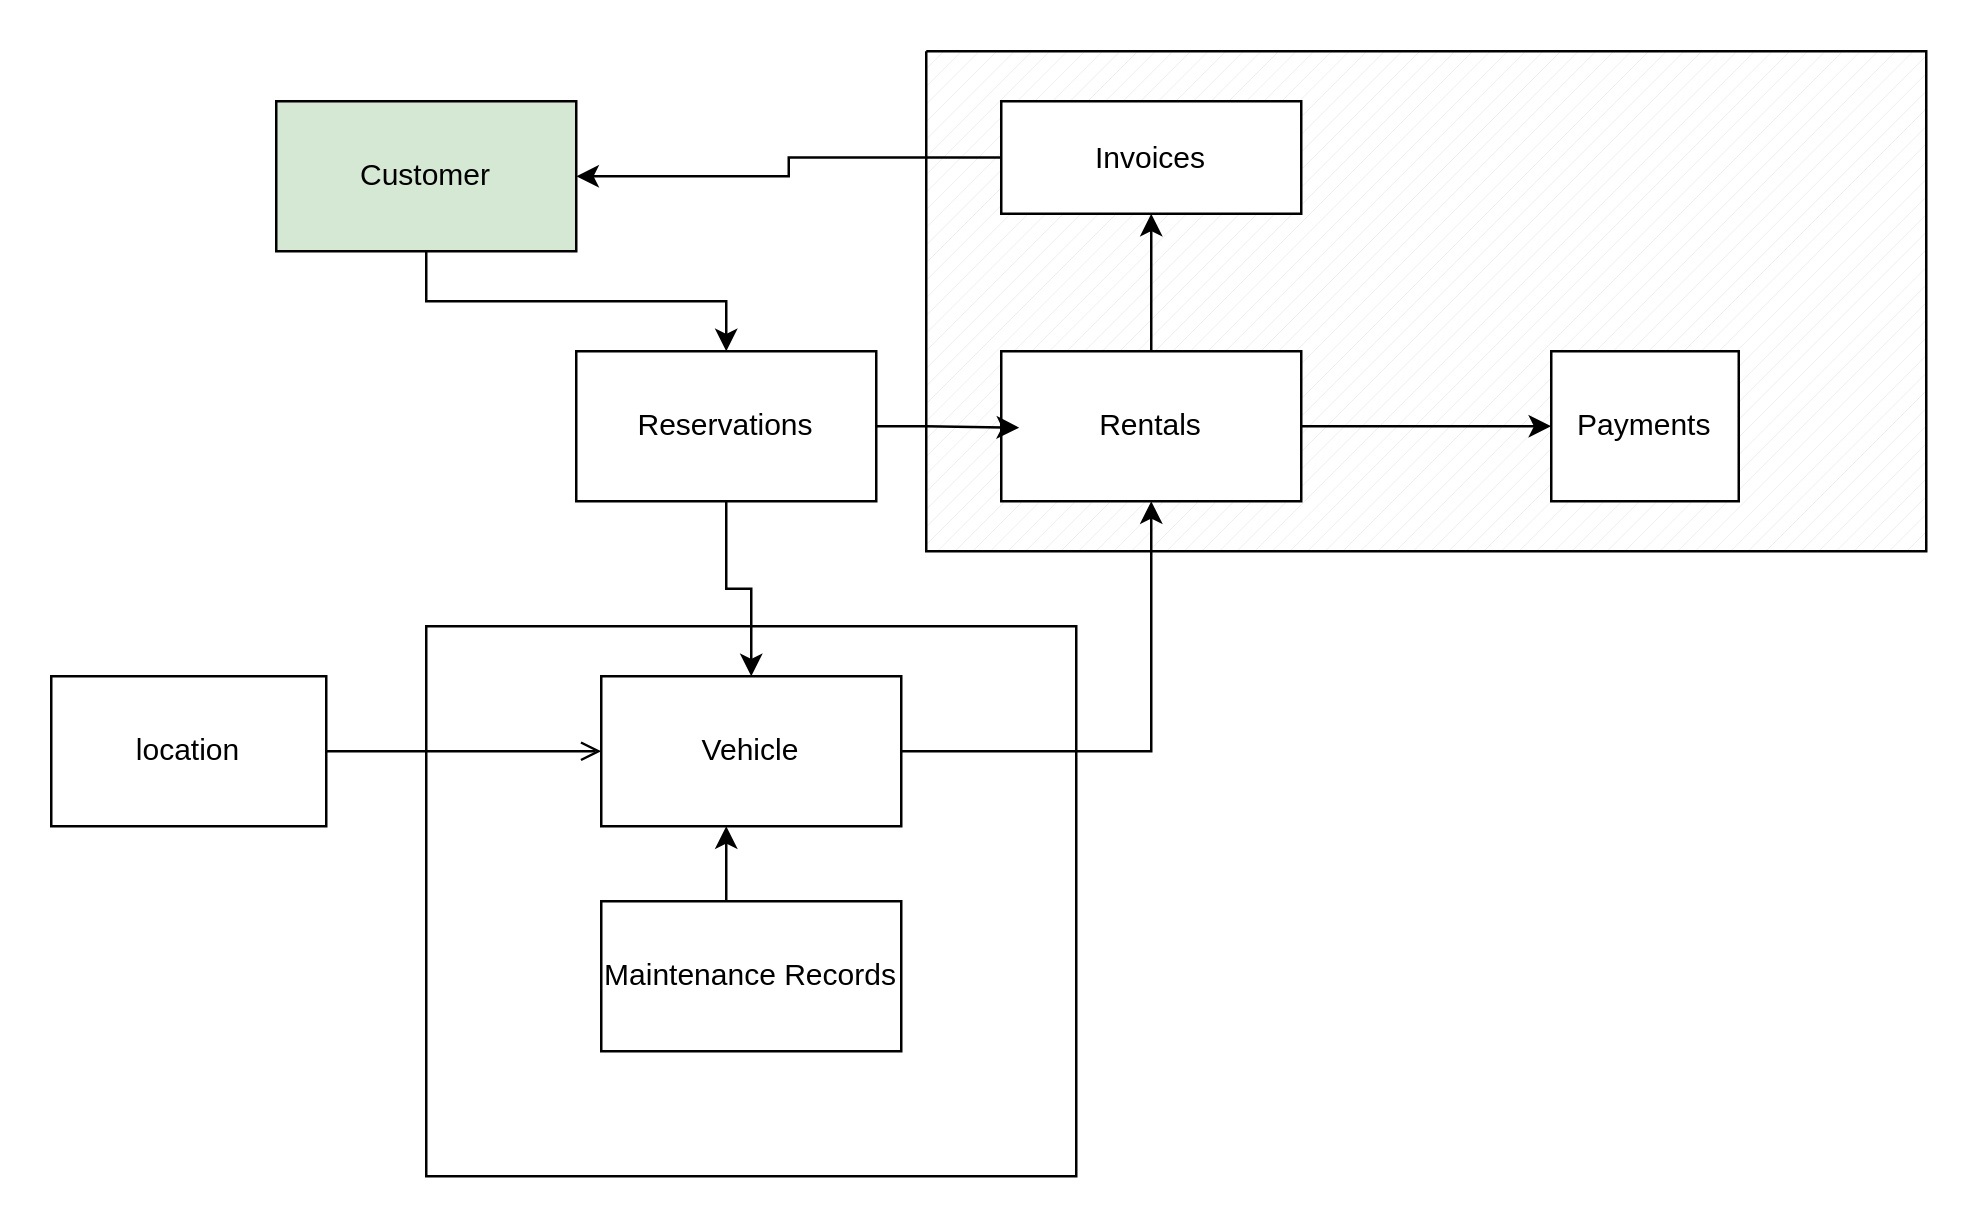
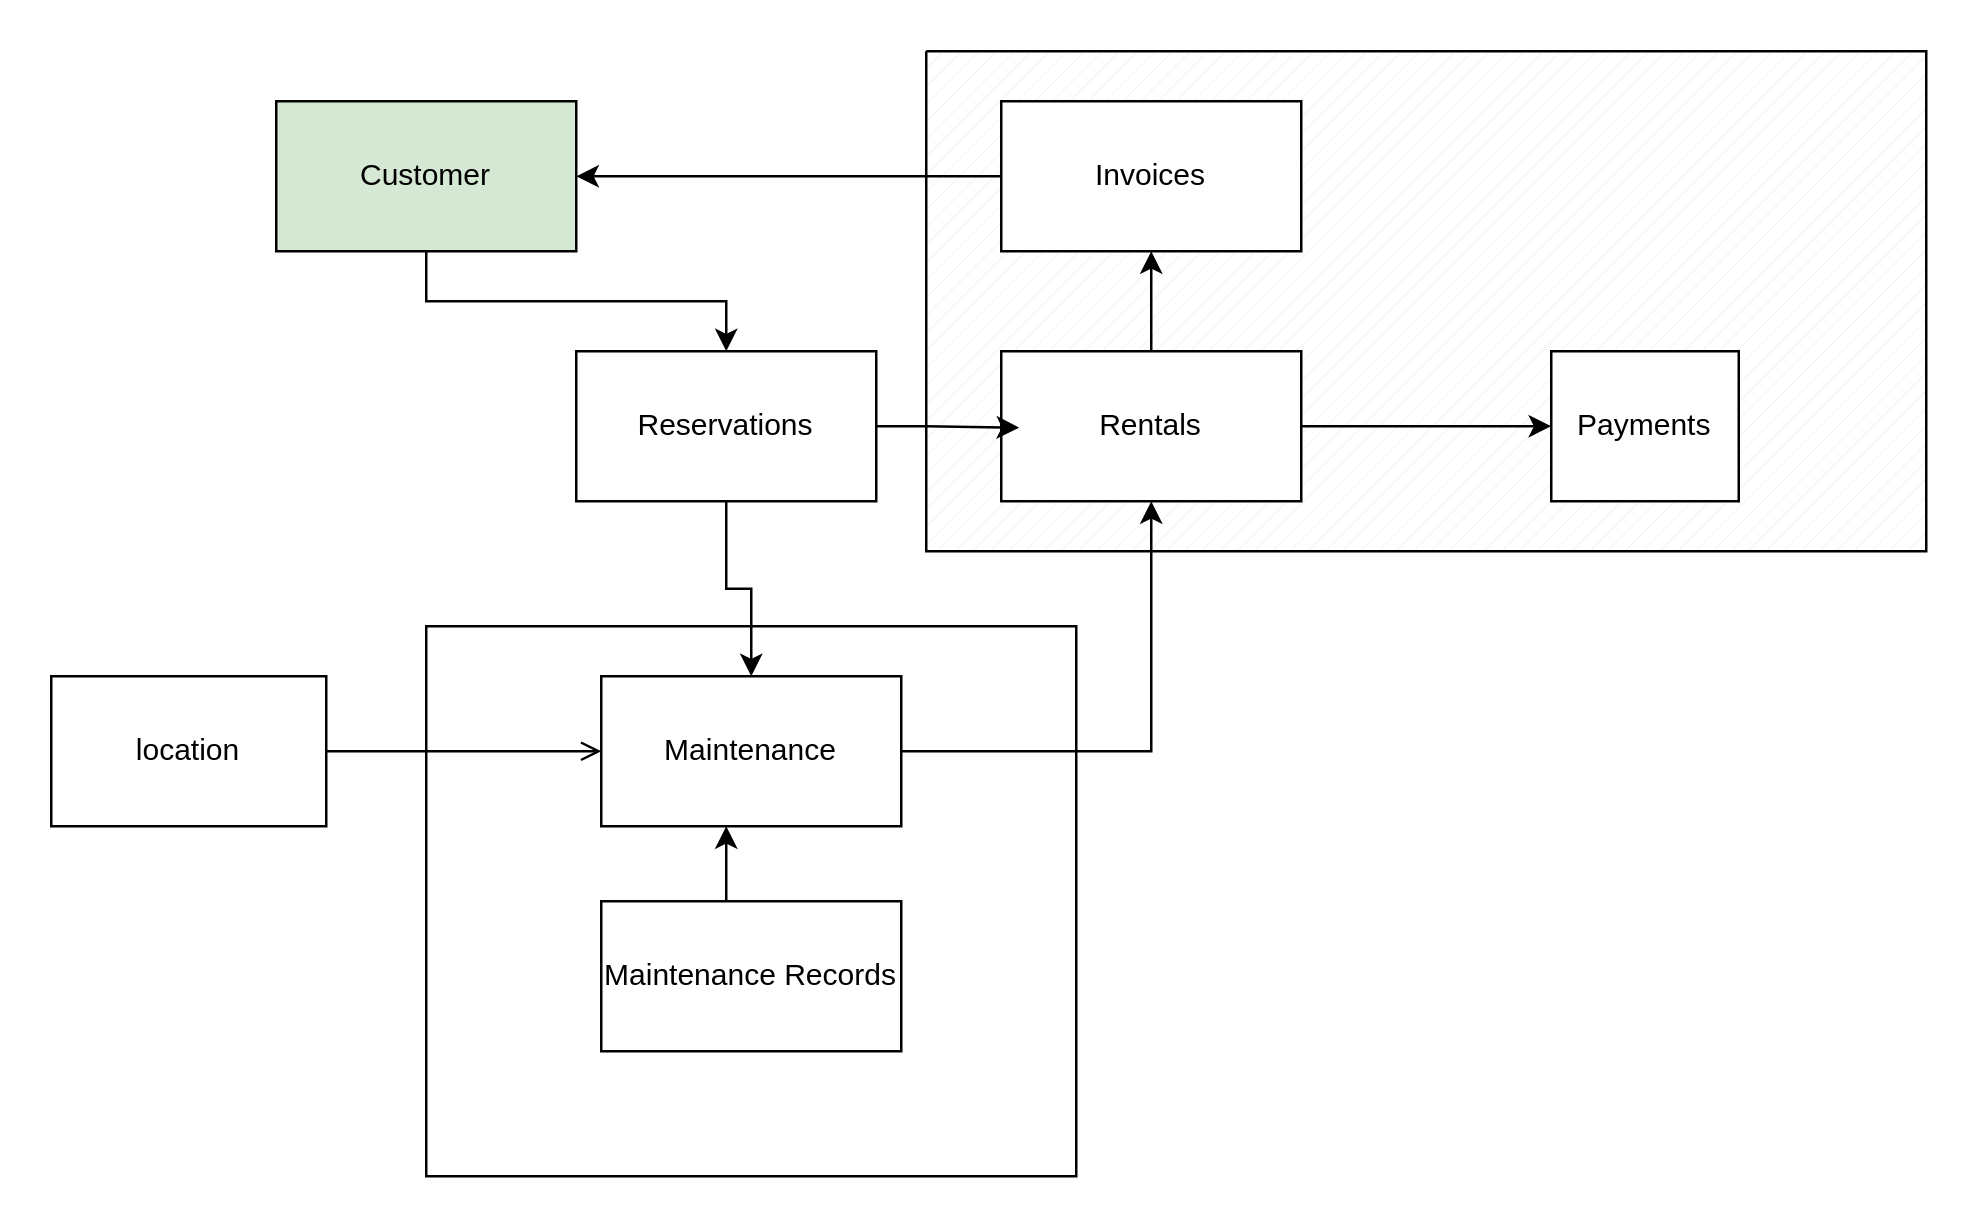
node "Invoices": size 300x113 -> 300x150
node "Vehicle": label "Vehicle" -> "Maintenance"
